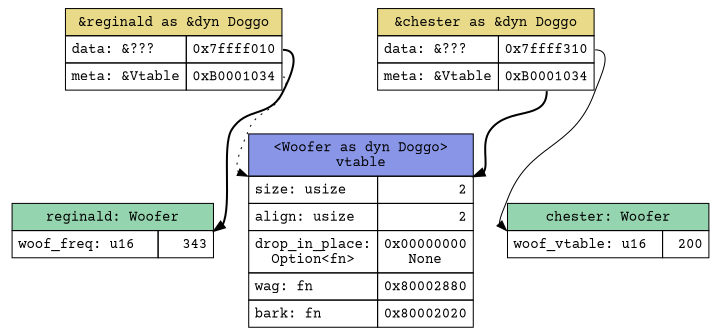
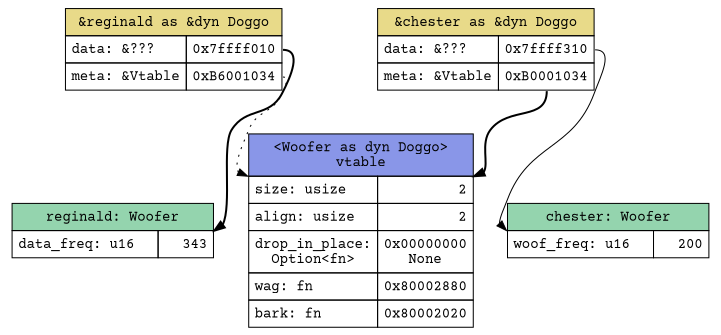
node "&reginald as &dyn Doggo": text "0xB0001034" -> "0xB6001034"
node "reginald: Woofer": text "woof_freq: u16" -> "data_freq: u16"
node "chester: Woofer": text "woof_vtable: u16" -> "woof_freq: u16"
